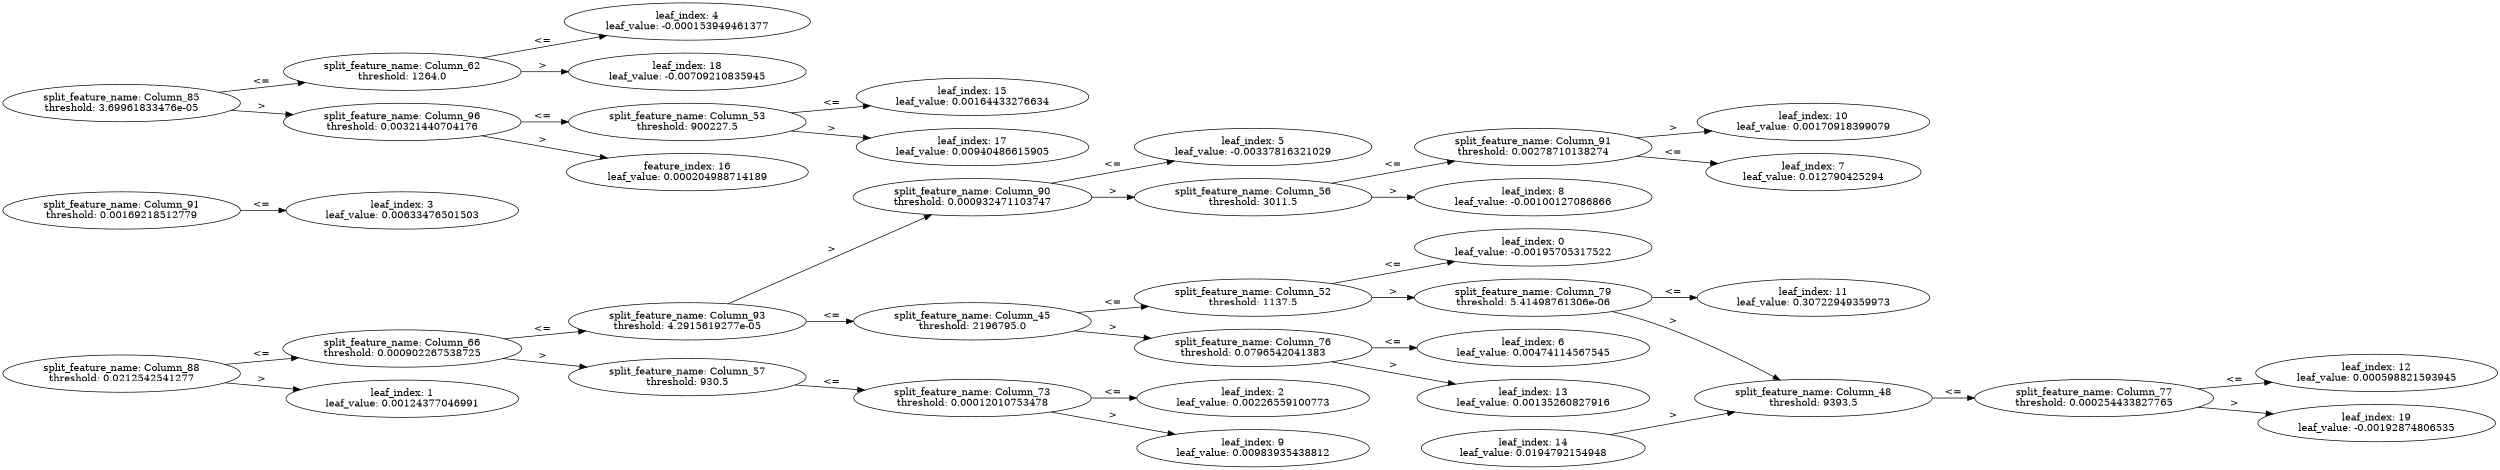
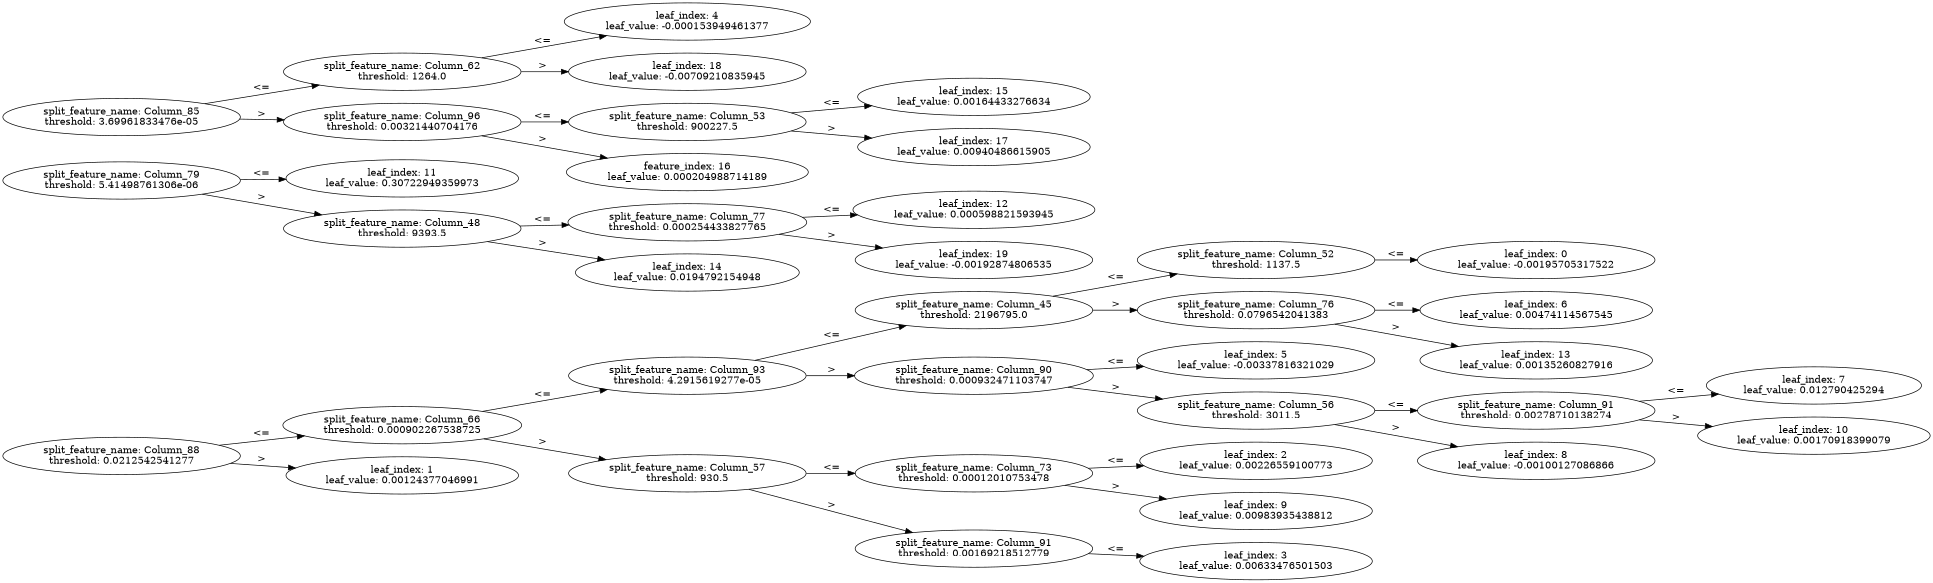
edge "split_feature_name: Column_52 threshold: 1137.5" -> "split_feature_name: Column_79 threshold: 5.41498761306e-06": removed, label ">"
edge "leaf_index: 14 leaf_value: 0.0194792154948" -> "split_feature_name: Column_48 threshold: 9393.5": reversed
edge "split_feature_name: Column_57 threshold: 930.5" -> "split_feature_name: Column_91 threshold: 0.00169218512779": added, label ">"
